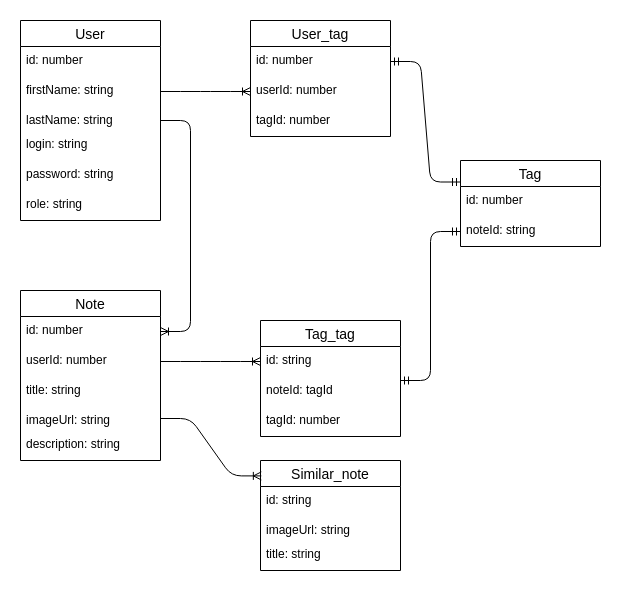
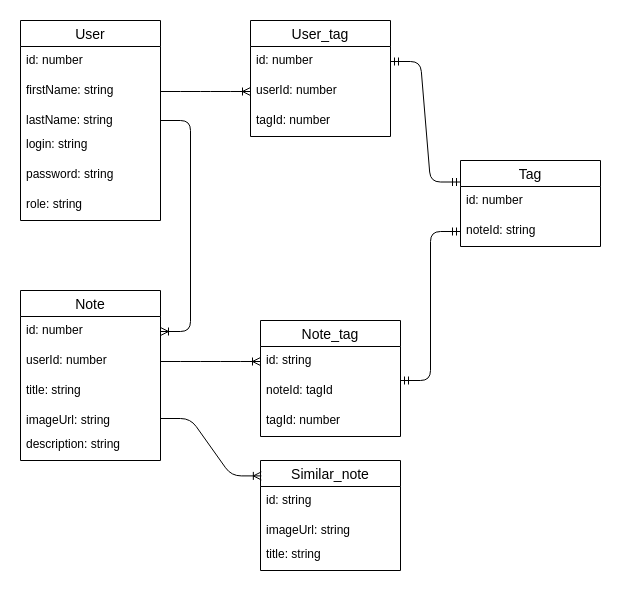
node "Tag_tag": label "Tag_tag" -> "Note_tag"
